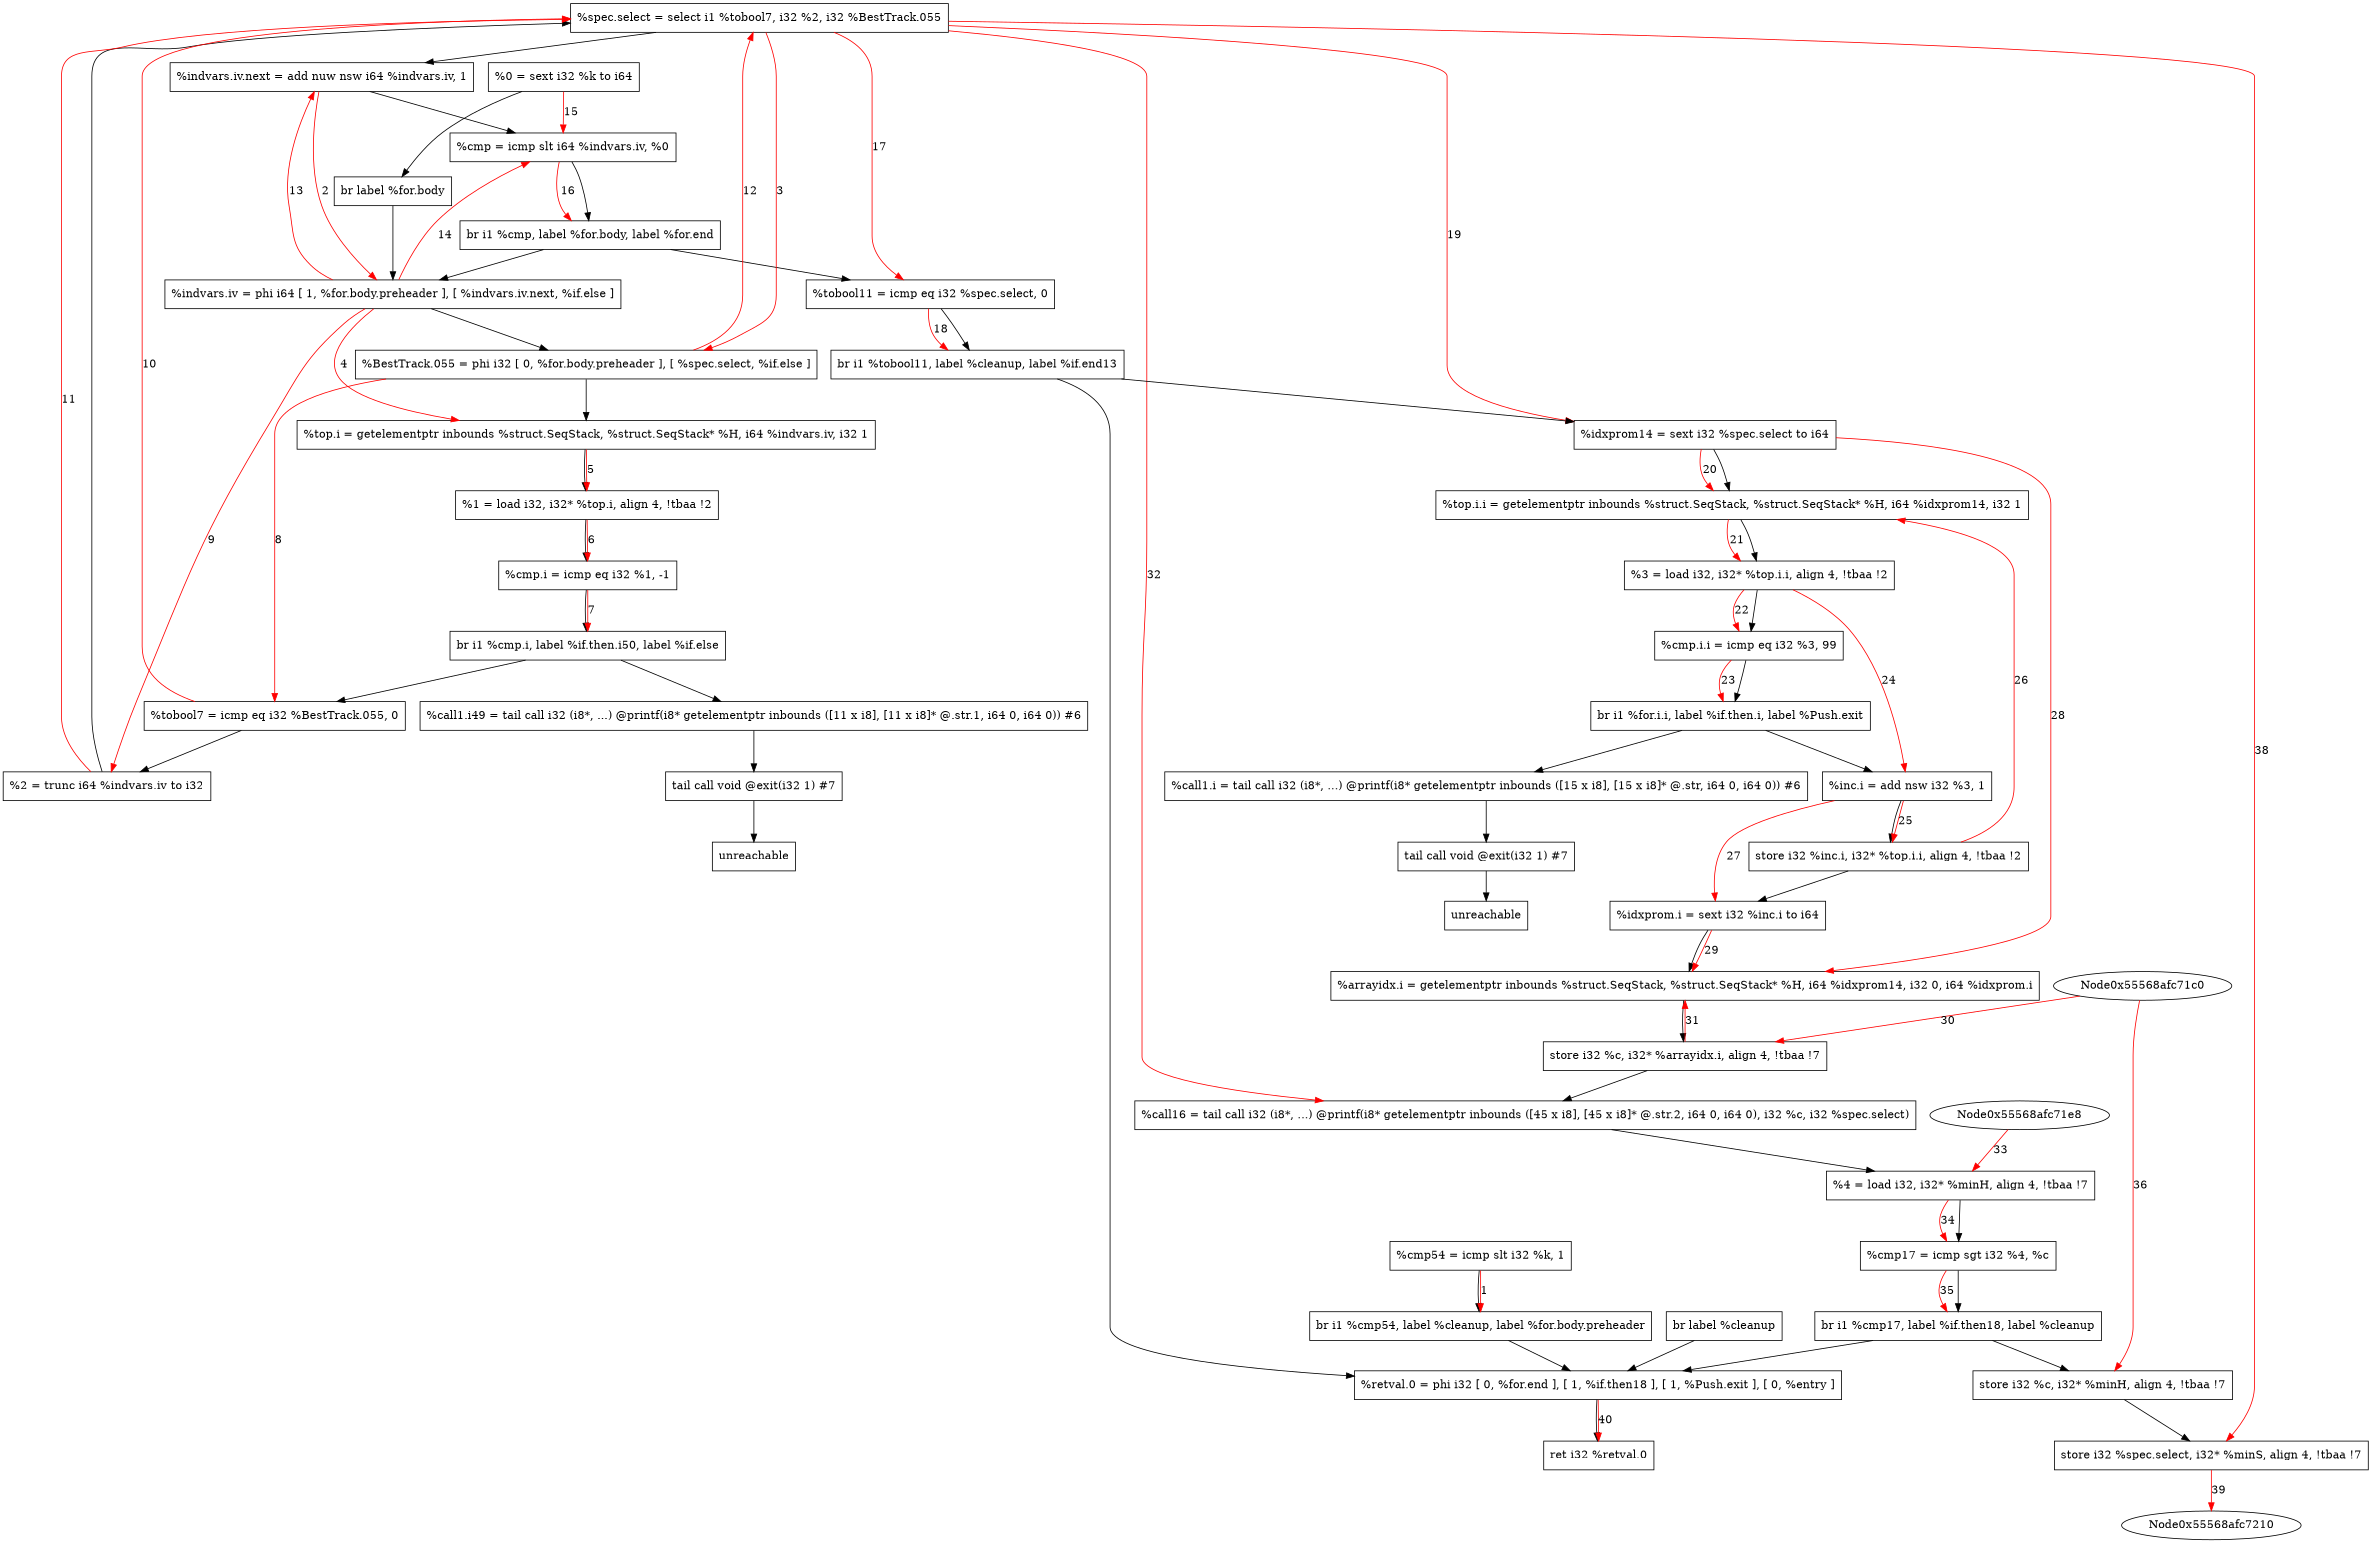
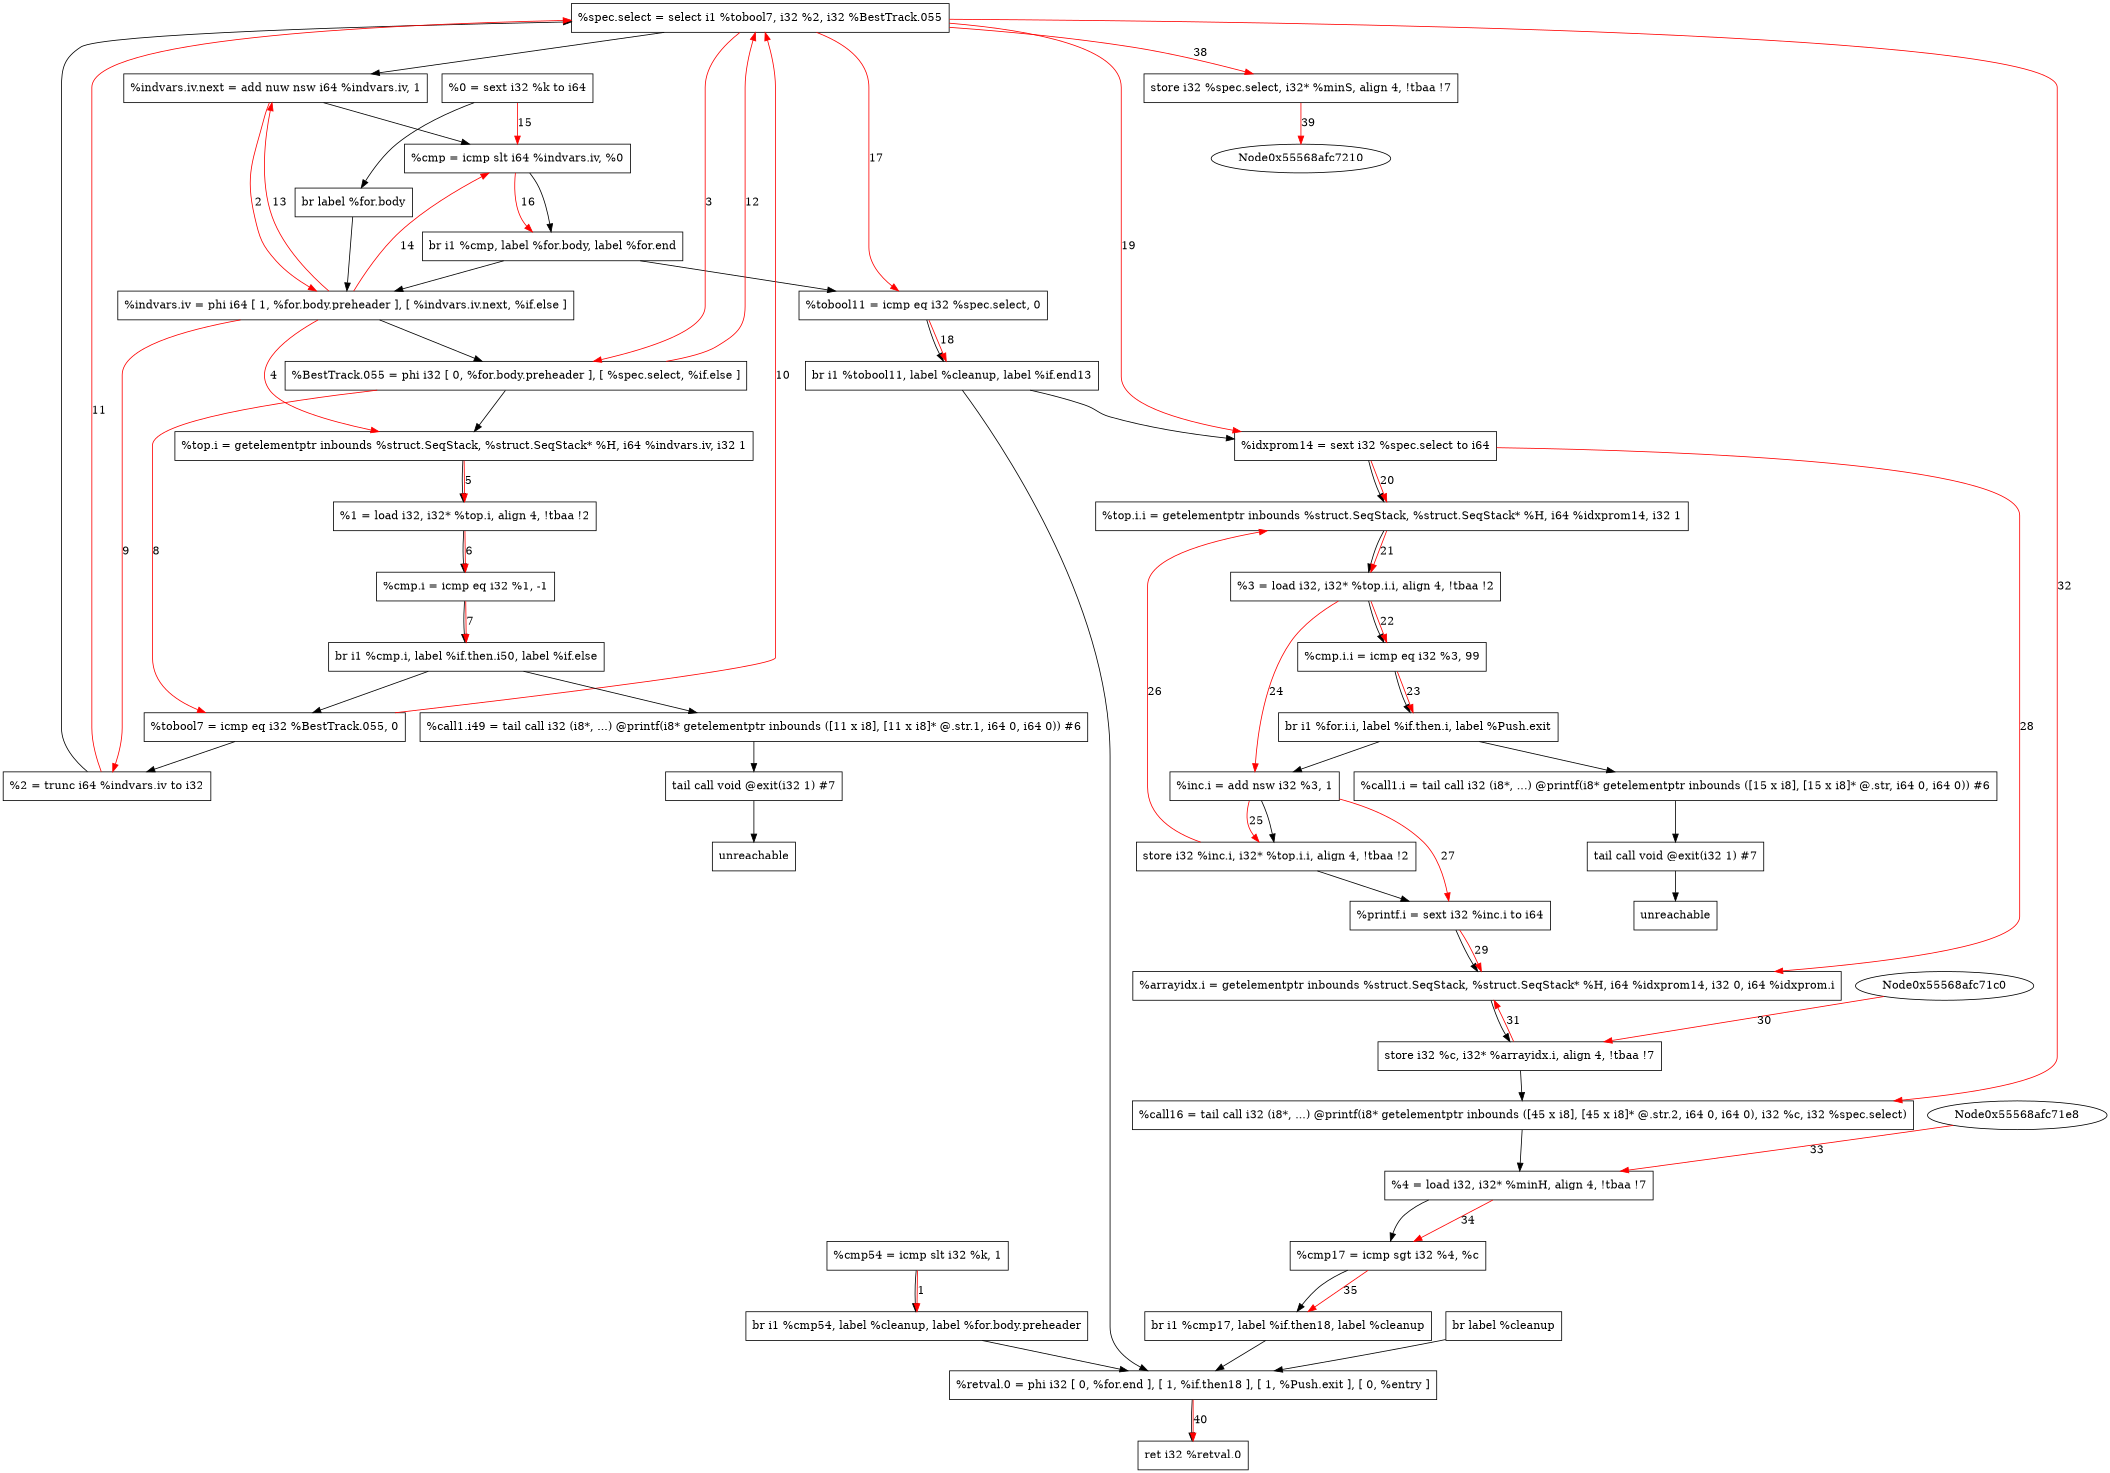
node "%idxprom.i = sext i32 %inc.i to i64": label "%idxprom.i = sext i32 %inc.i to i64" -> "%printf.i = sext i32 %inc.i to i64"
node "store i32 %c, i32* %minH, align 4, !tbaa !7": removed
